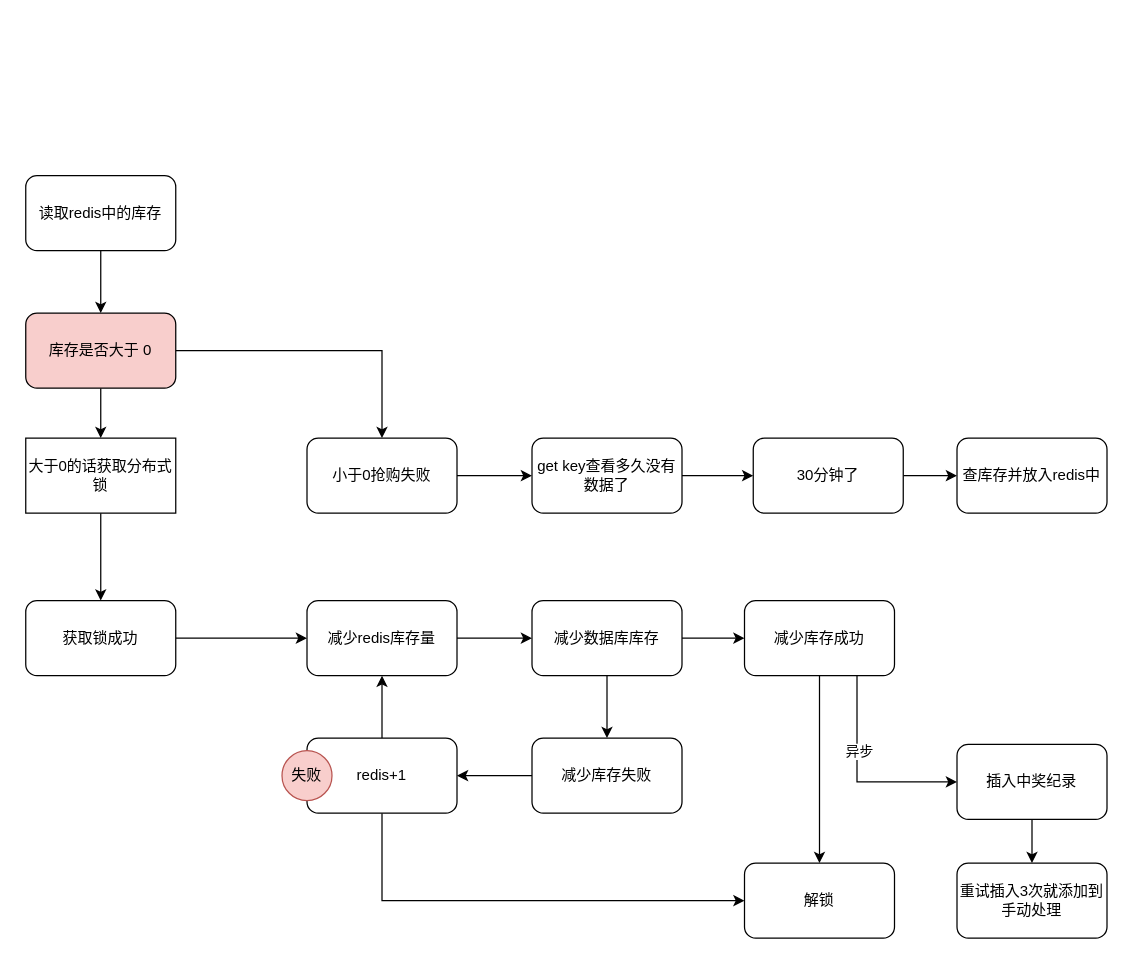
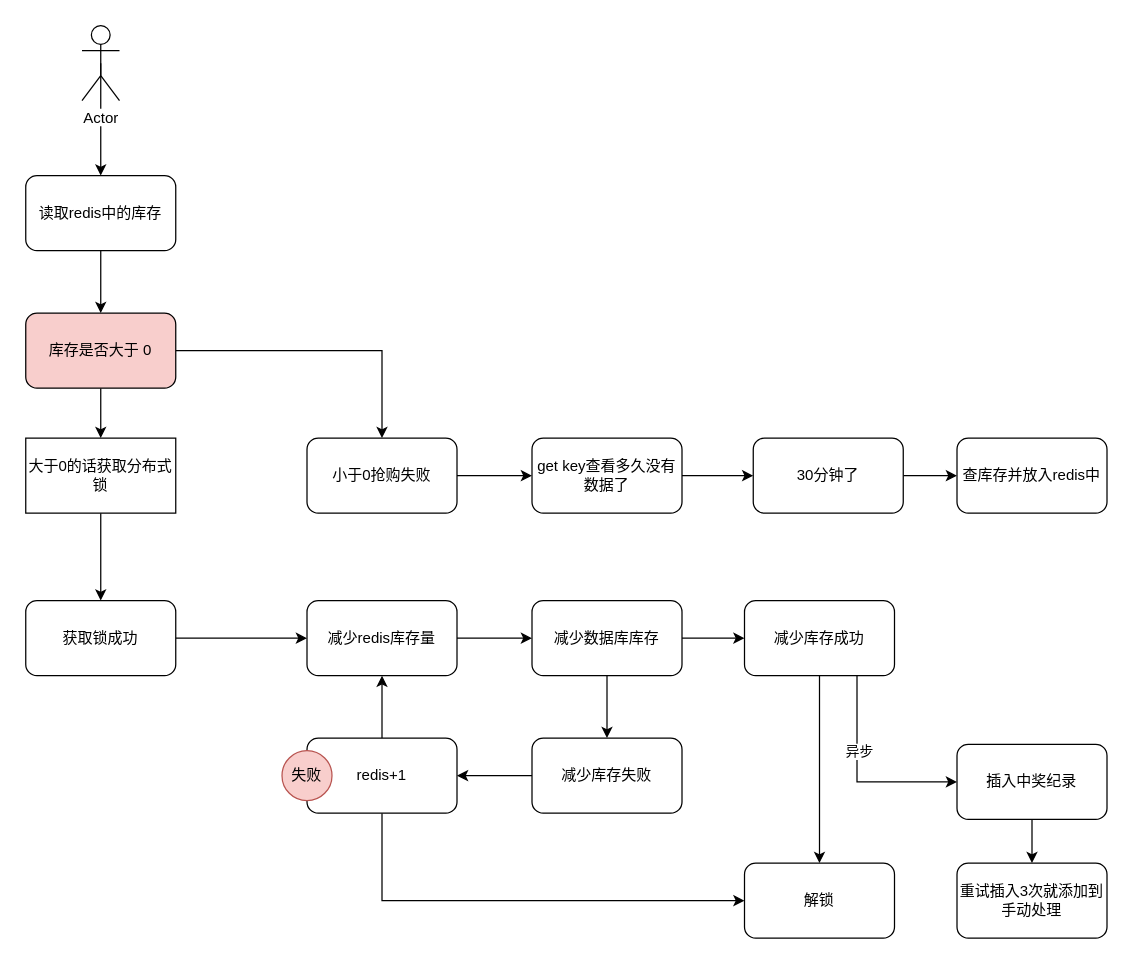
node "Actor": added
edge "Actor" -> "读取redis中的库存": added
